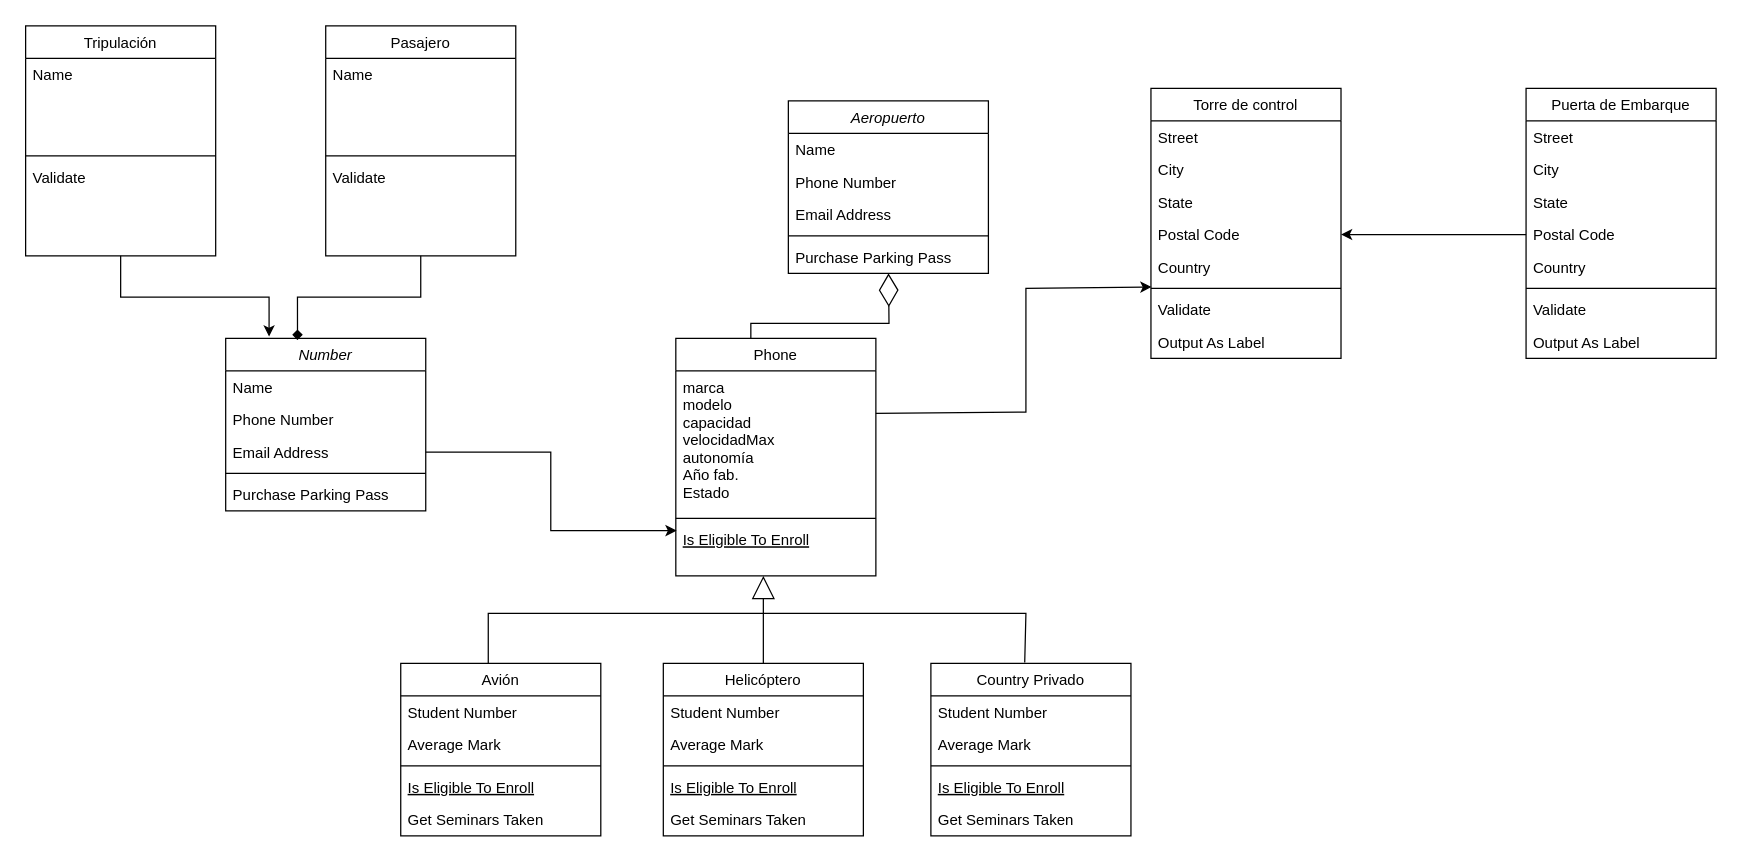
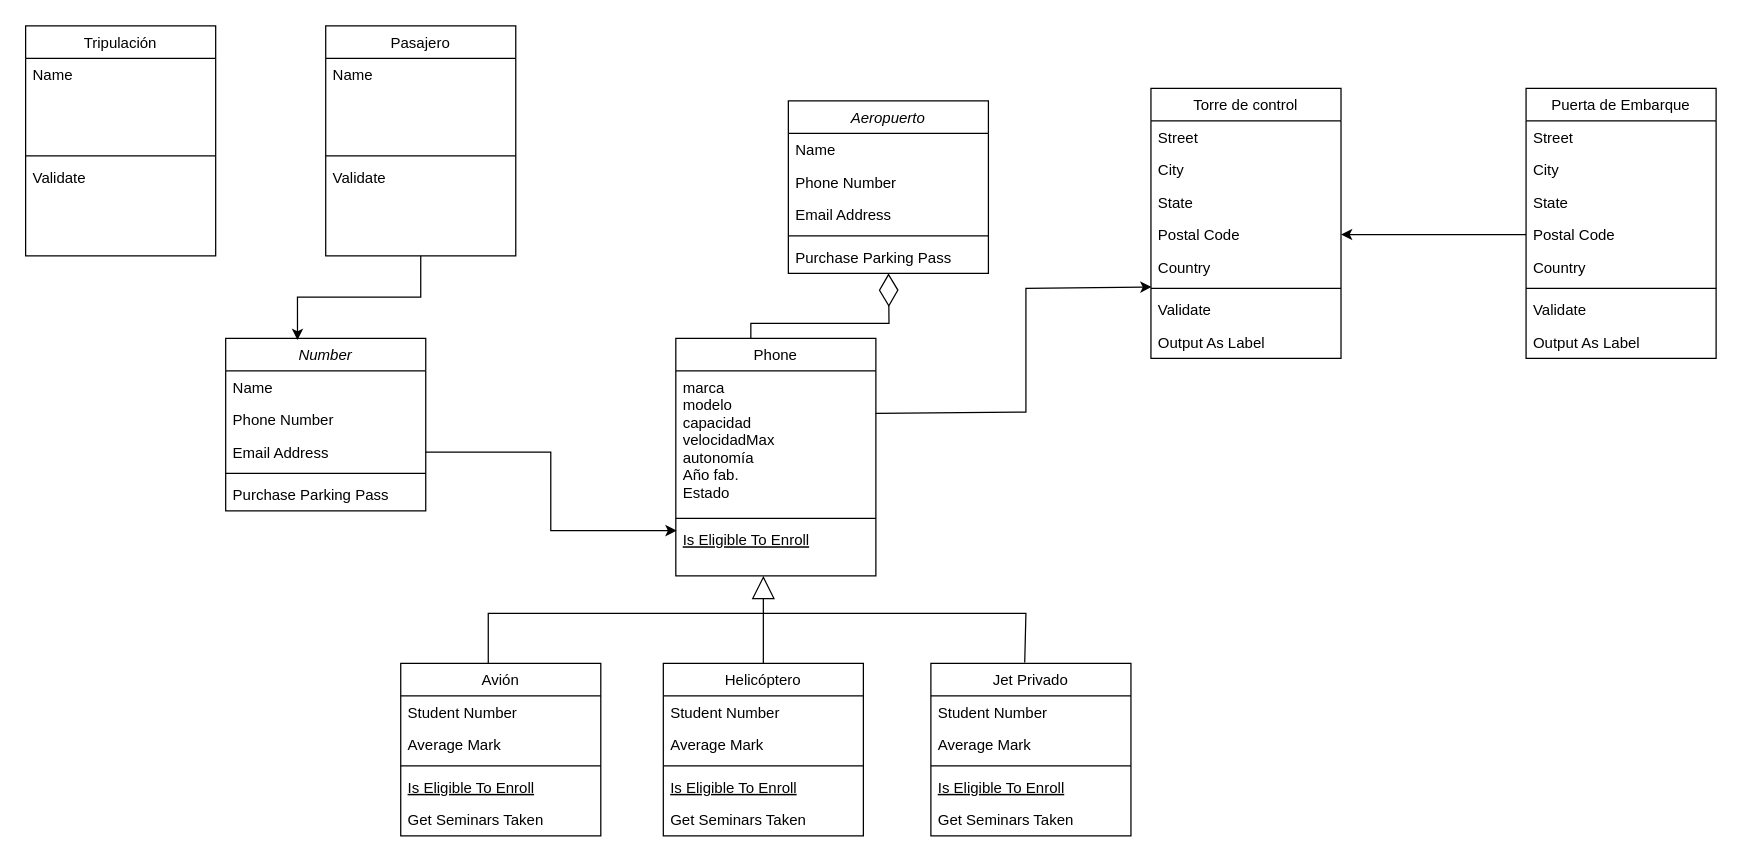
edge "Tripulación" -> "Number": removed
edge "Pasajero" -> "Number": arrowhead diamond -> classic
node "Country Privado": label "Country Privado" -> "Jet Privado"
